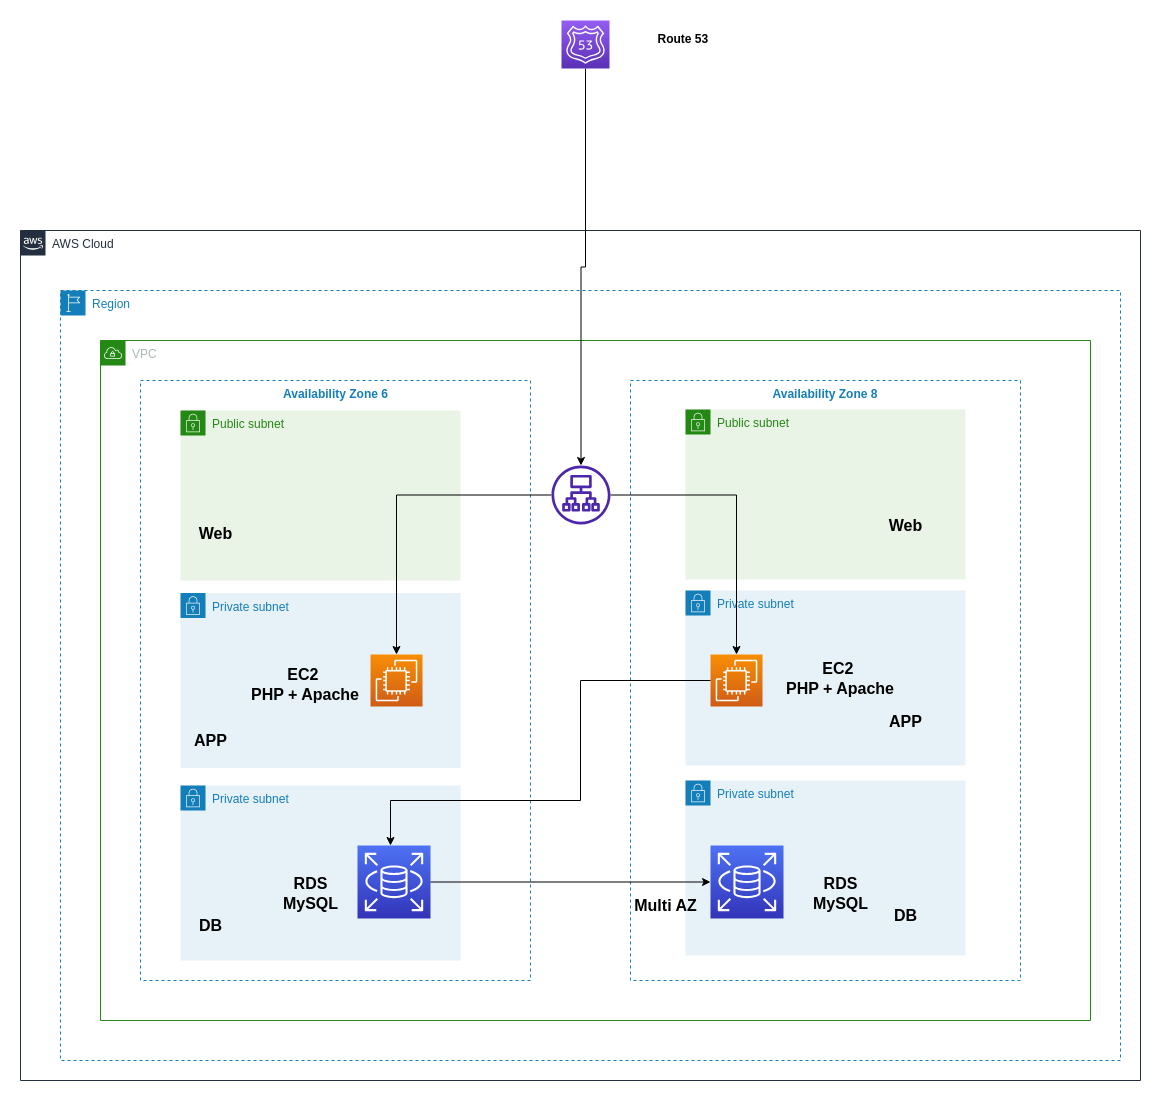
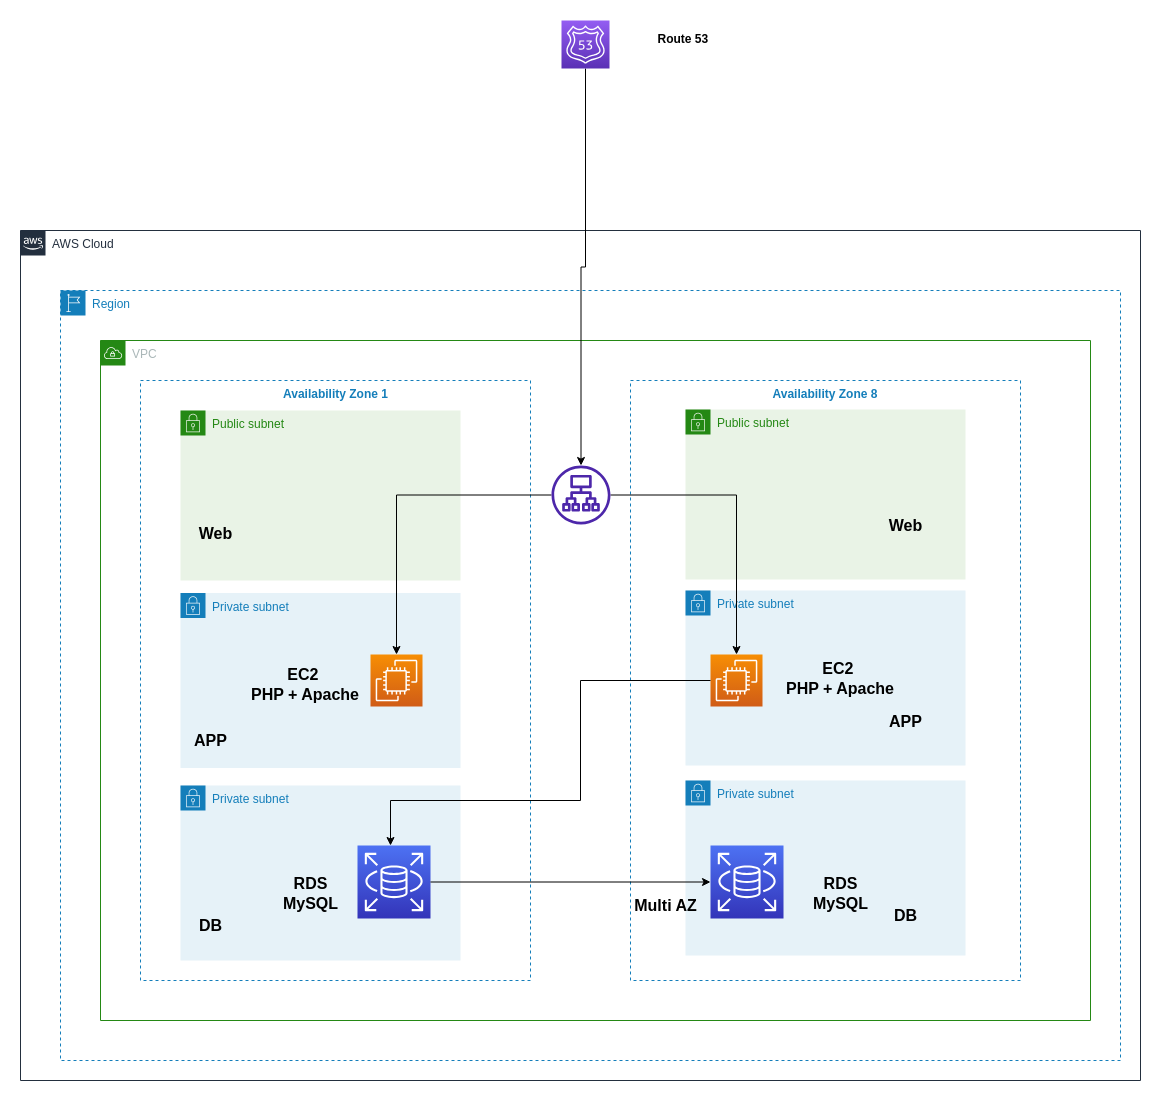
node "Availability Zone 6": label "Availability Zone 6" -> "Availability Zone 1"
